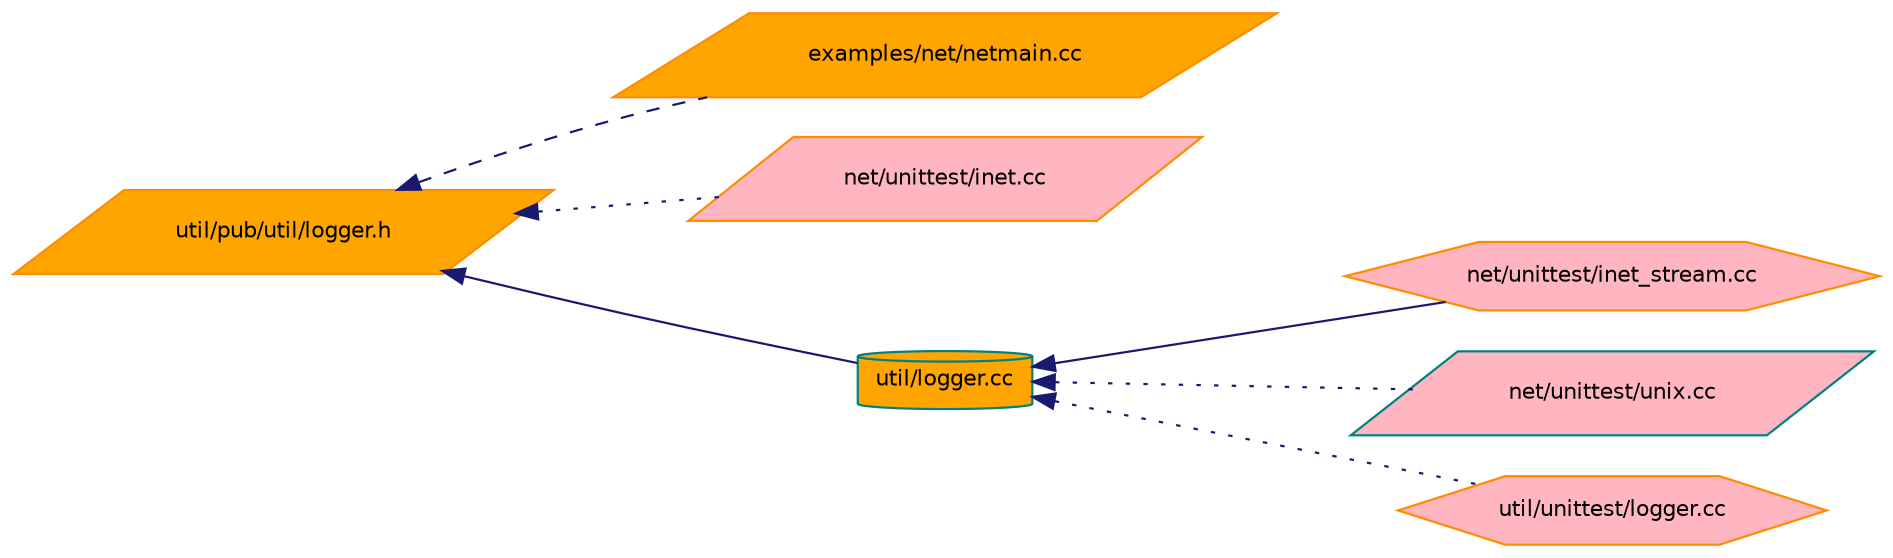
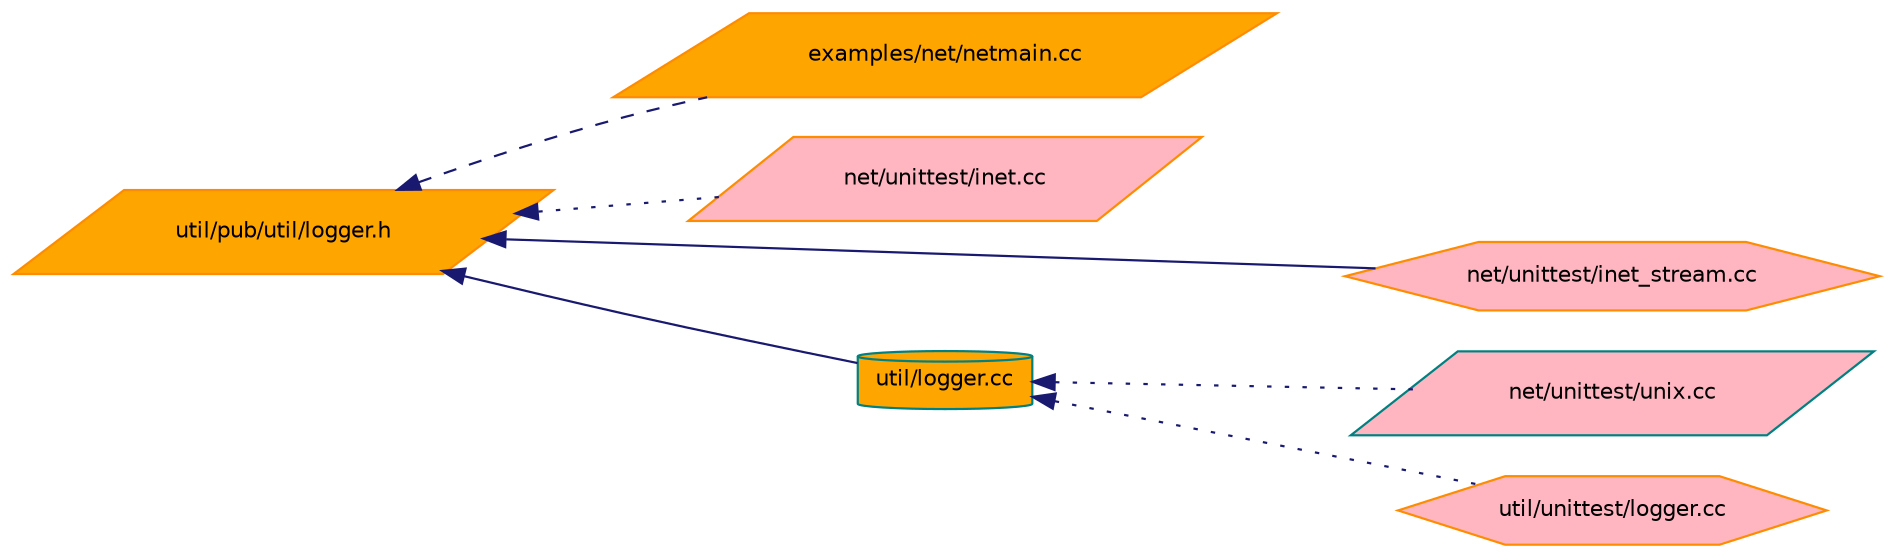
edge "net/unittest/inet_stream.cc" -> "util/logger.cc": now "net/unittest/inet_stream.cc" -> "util/pub/util/logger.h"
